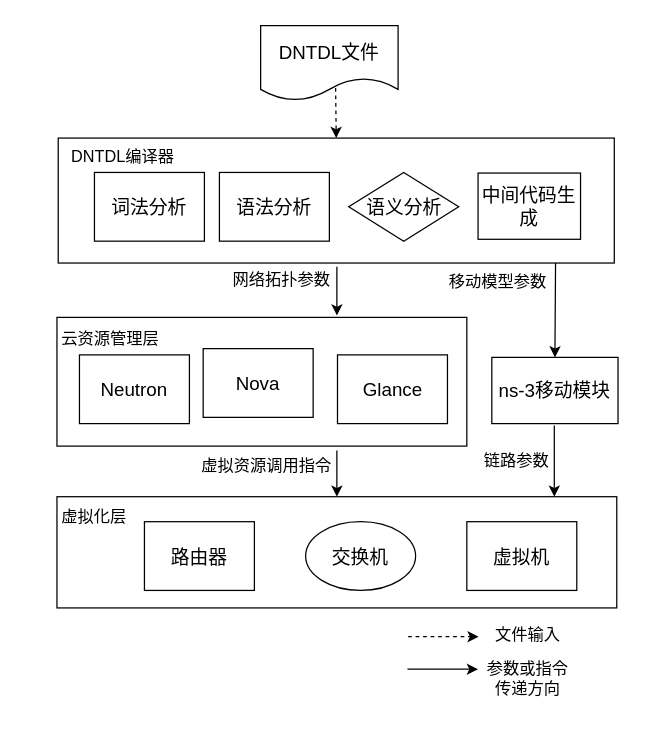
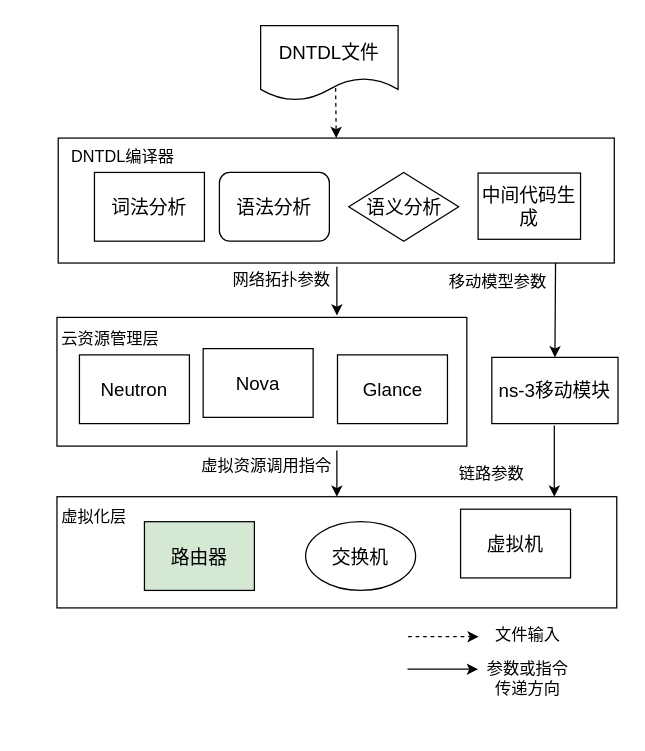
node "语法分析": shape rectangle -> rounded rectangle
node "链路参数": moved (516, 461) -> (491, 473)
node "路由器": fillcolor #ffffff -> #d5e8d4
node "虚拟机": moved (522, 556) -> (516, 544)
